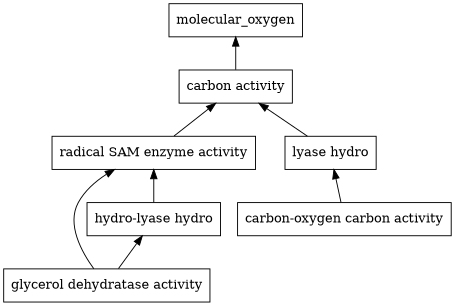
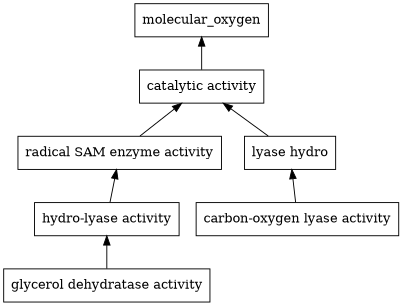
node "carbon activity": label "carbon activity" -> "catalytic activity"
edge "glycerol dehydratase activity" -> "radical SAM enzyme activity": removed
node "hydro-lyase hydro": label "hydro-lyase hydro" -> "hydro-lyase activity"
node "carbon-oxygen carbon activity": label "carbon-oxygen carbon activity" -> "carbon-oxygen lyase activity"
